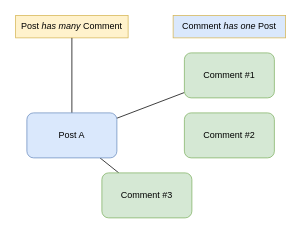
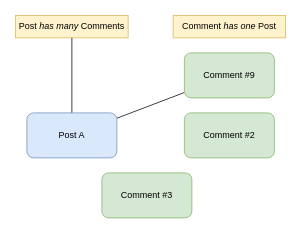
node "Post has many Comment": label "Post has many Comment" -> "Post has many Comments"
node "Comment has one Post": fillcolor #dae8fc -> #fff2cc
node "Comment #1": label "Comment #1" -> "Comment #9"
edge "Post A" -- "Comment #3": removed
